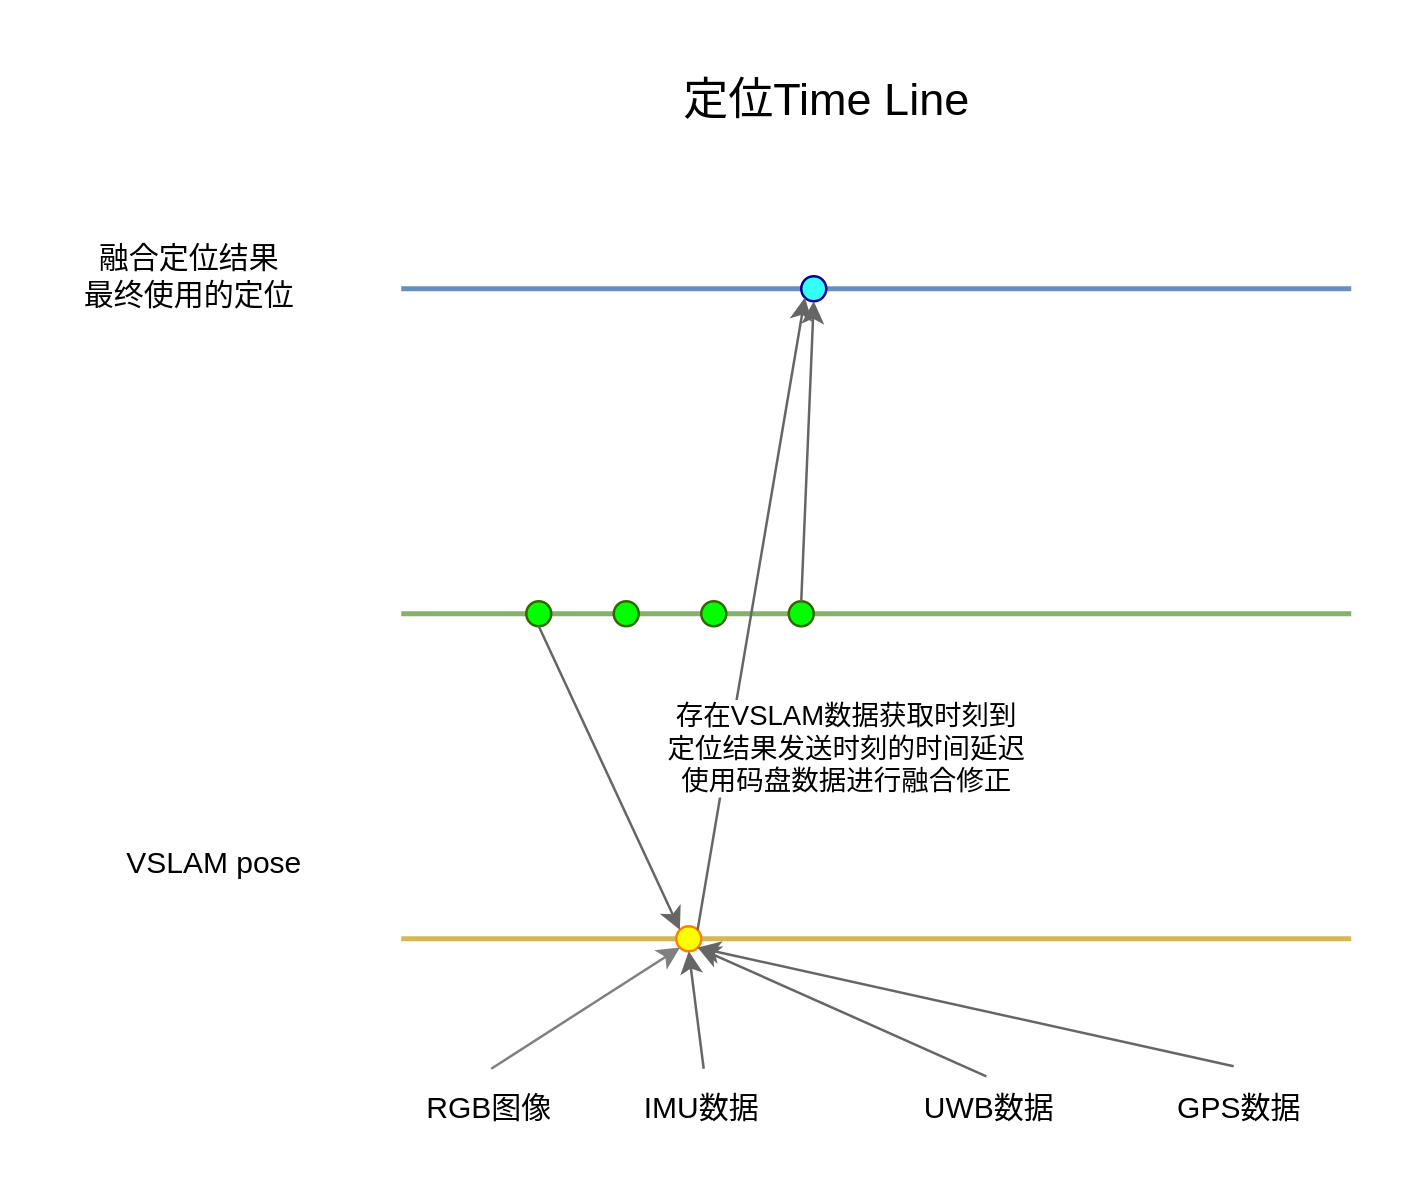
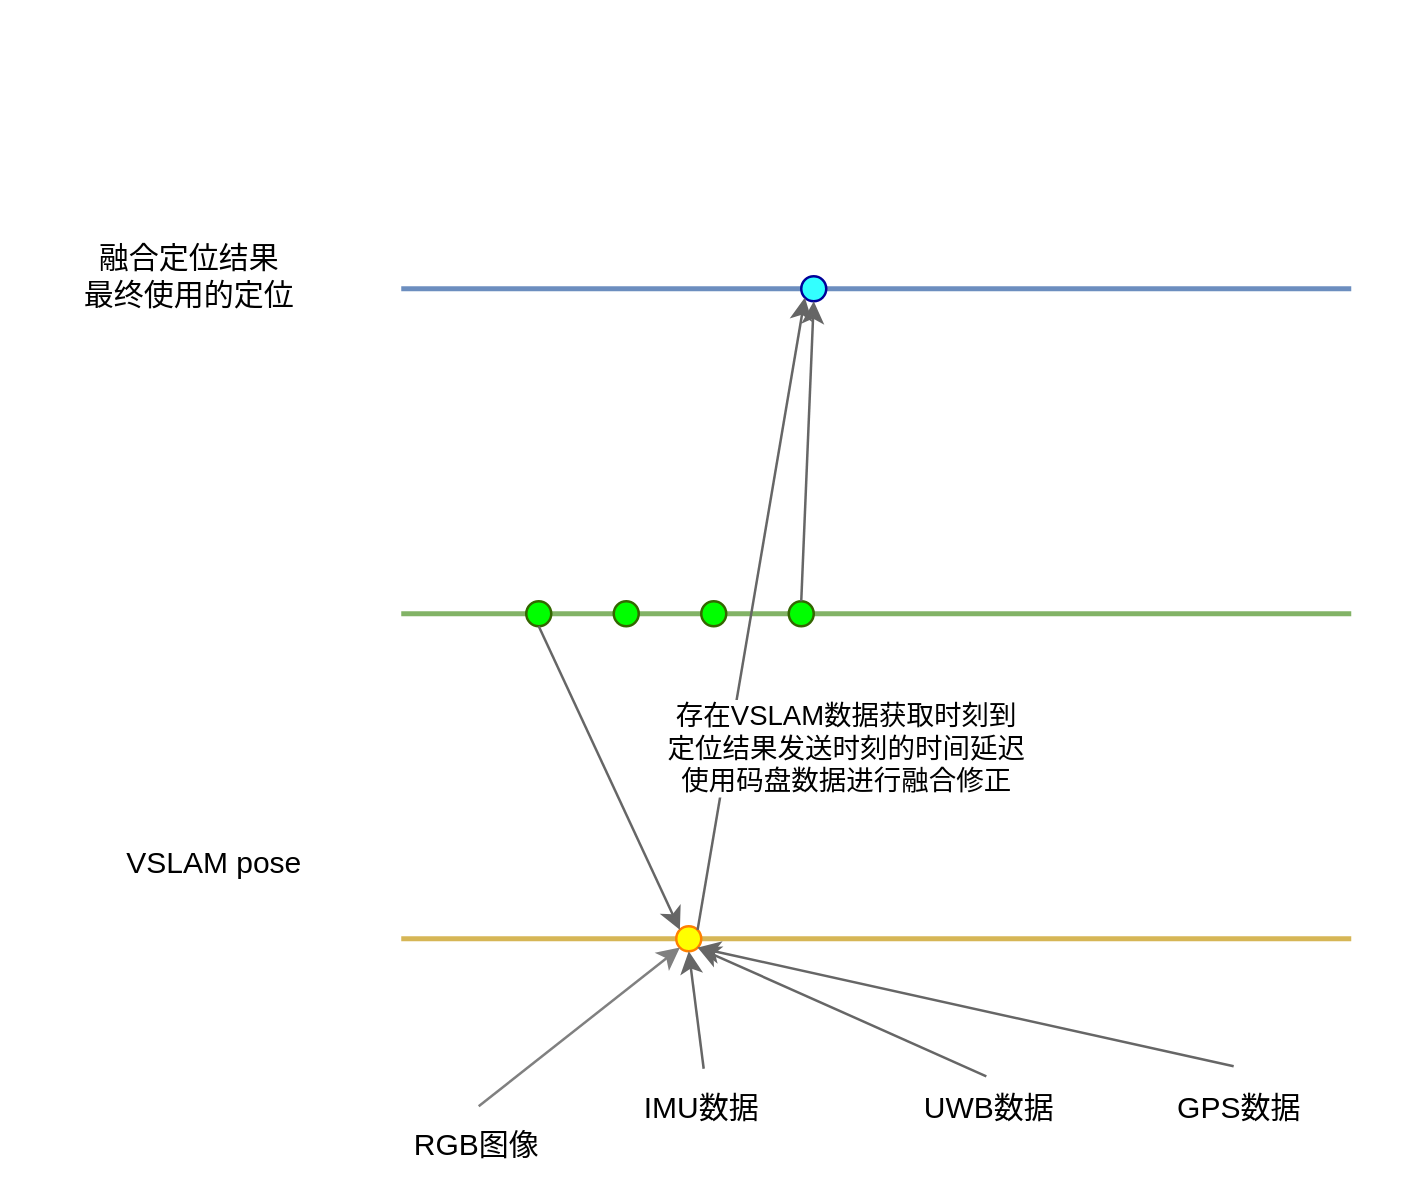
node "定位Time Line": removed
node "RGB图像": moved (489, 1109) -> (476, 1146)
